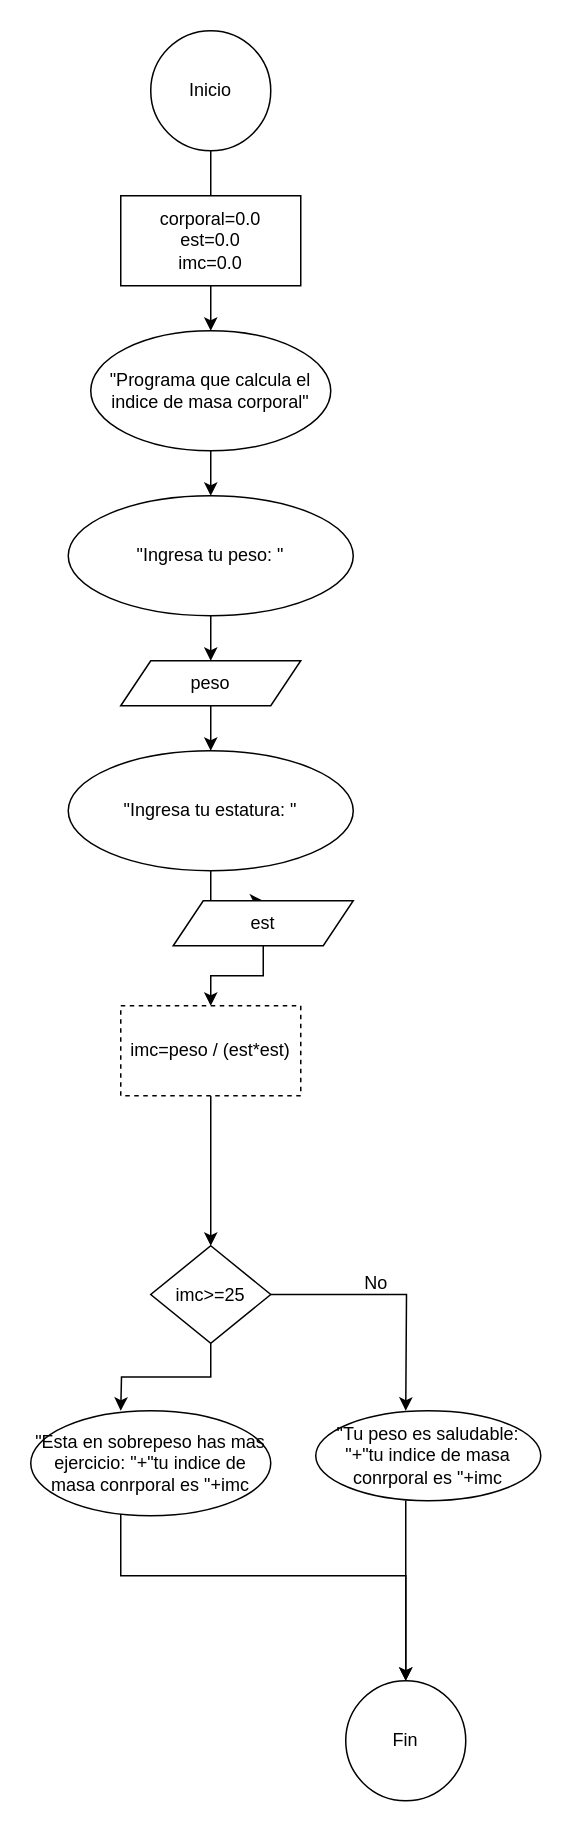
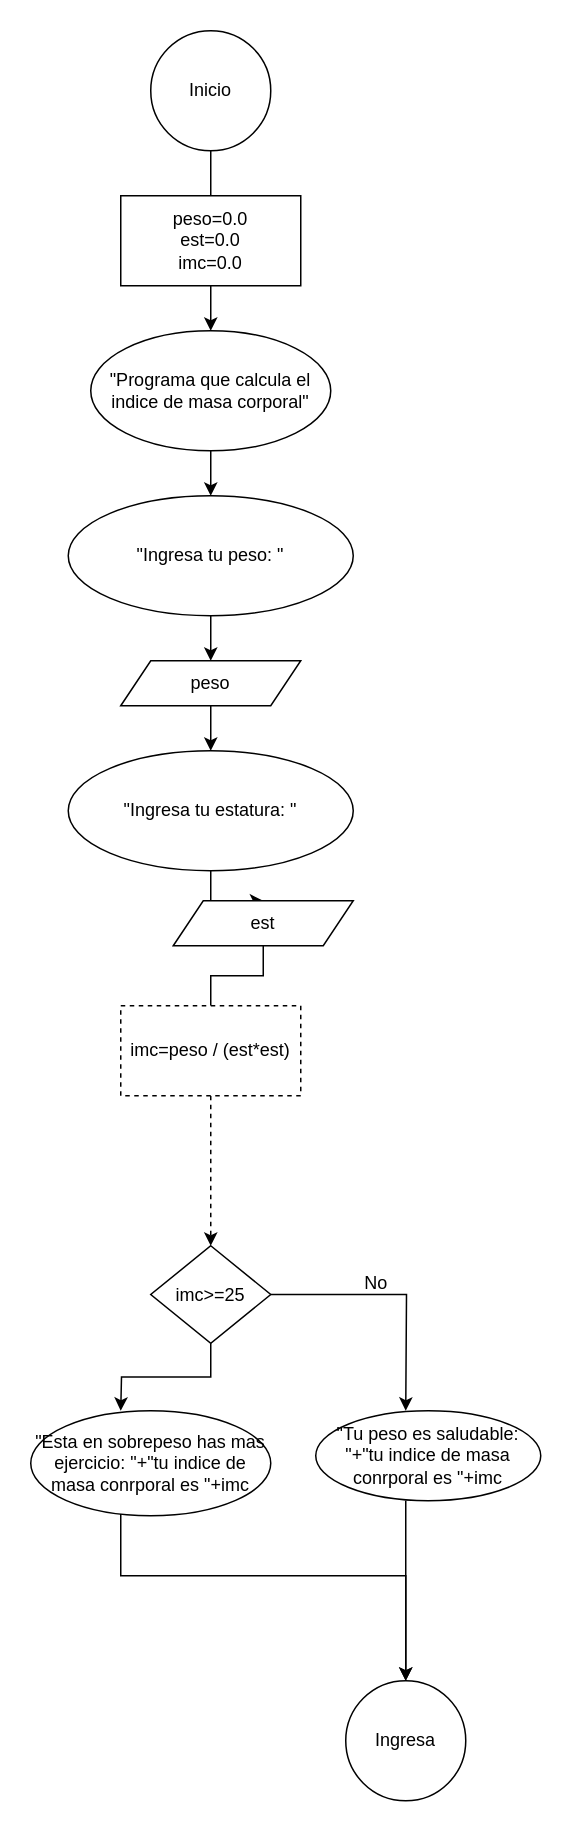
node "corporal=0.0 est=0.0 imc=0.0": label "corporal=0.0 est=0.0 imc=0.0" -> "peso=0.0 est=0.0 imc=0.0"
edge "est" -> "imc=peso / (est*est)": arrowhead classic -> none
edge "imc=peso / (est*est)" -> "imc>=25": style solid -> dashed
node "Fin": label "Fin" -> "Ingresa"
